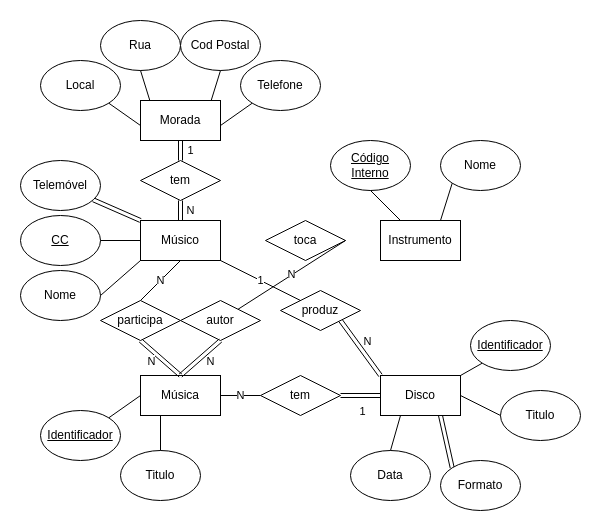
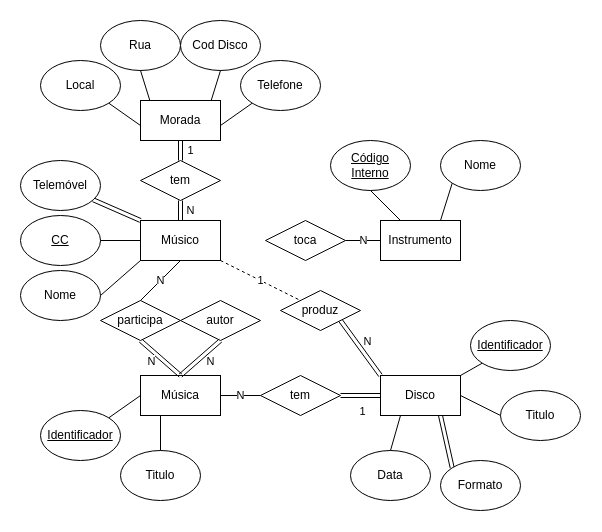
node "Cod Postal": label "Cod Postal" -> "Cod Disco"
edge "toca" -- "autor": now "toca" -- "Instrumento"
edge "Músico" -- "produz": style solid -> dashed
